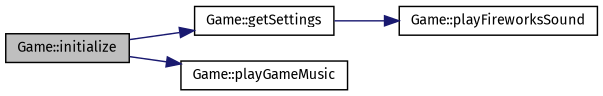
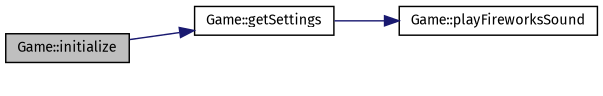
node "Game::playGameMusic": removed
